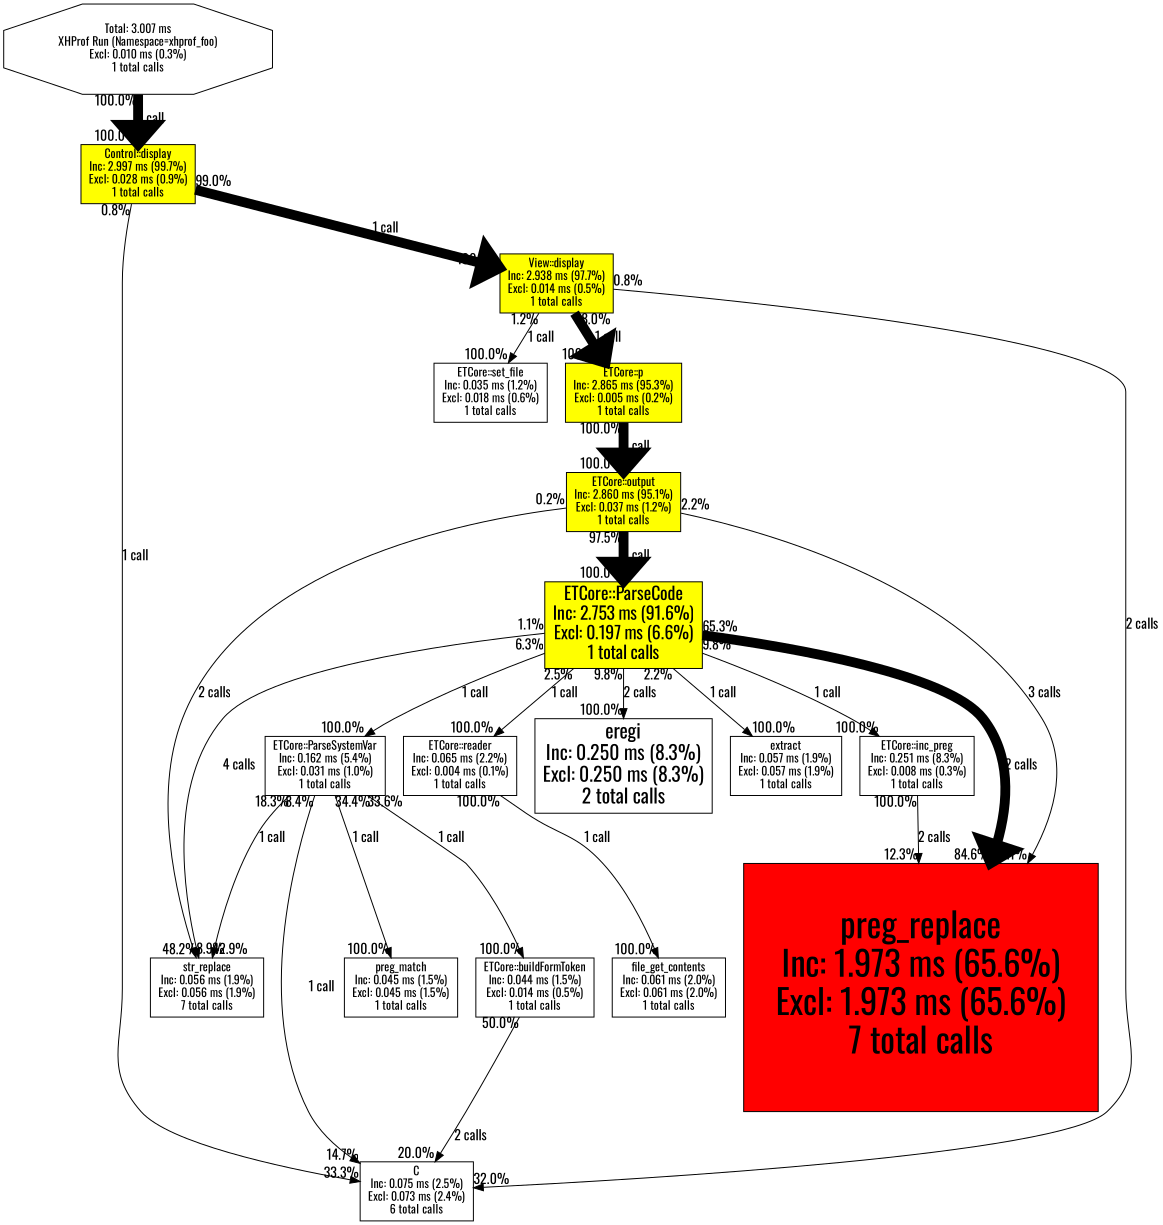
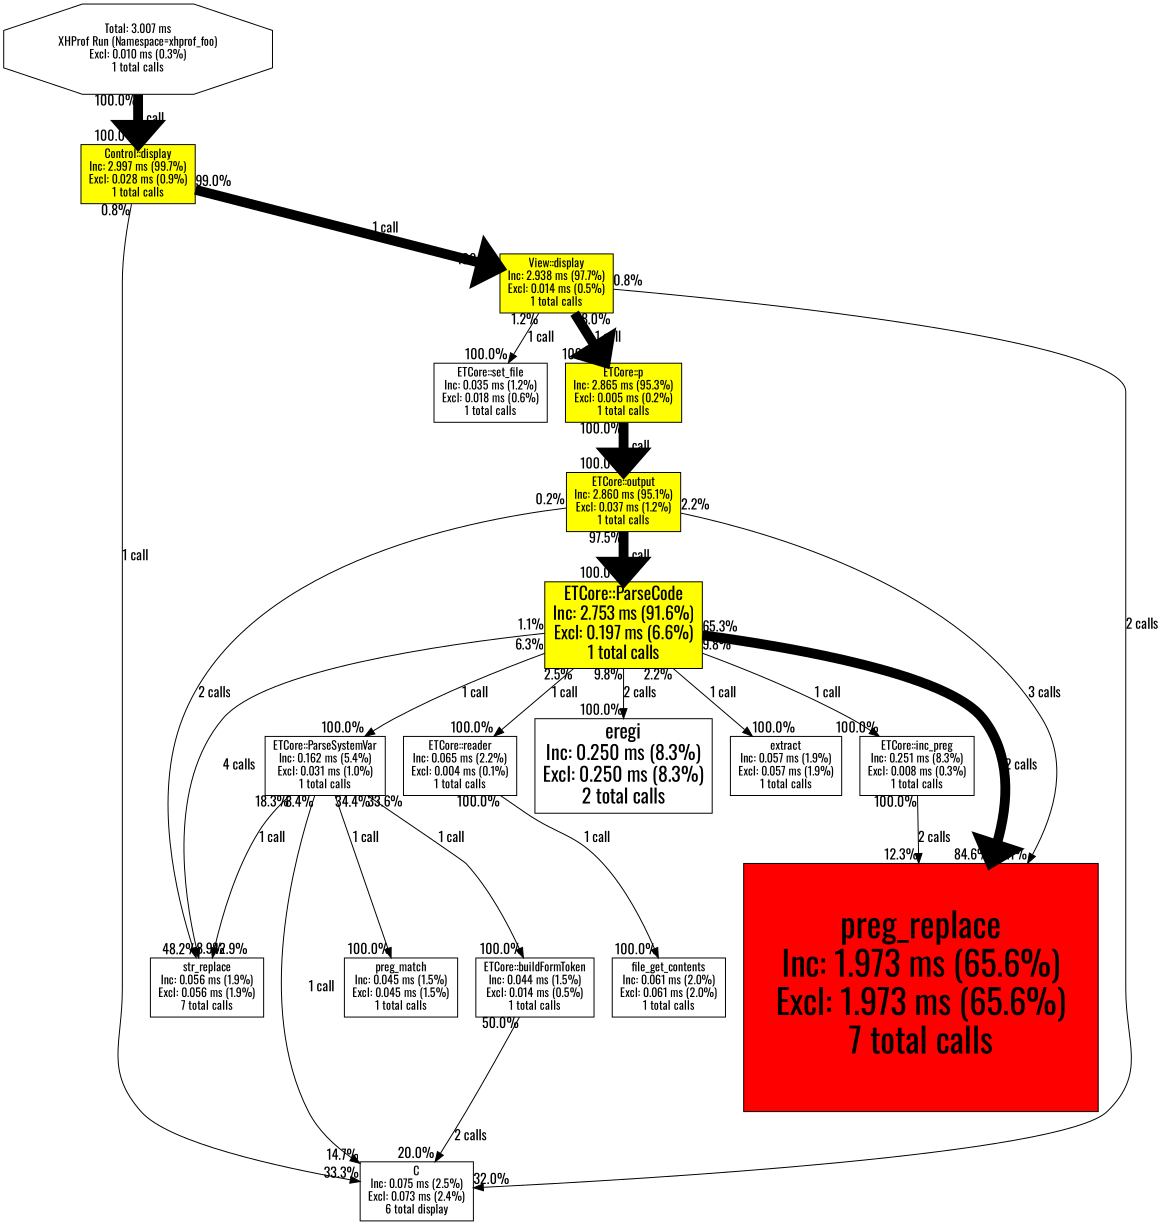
node "C Inc: 0.075 ms (2.5%) Excl: 0.073 ms (2.4%) 6 total calls": label "C Inc: 0.075 ms (2.5%) Excl: 0.073 ms (2.4%) 6 total calls" -> "C Inc: 0.075 ms (2.5%) Excl: 0.073 ms (2.4%) 6 total display"
